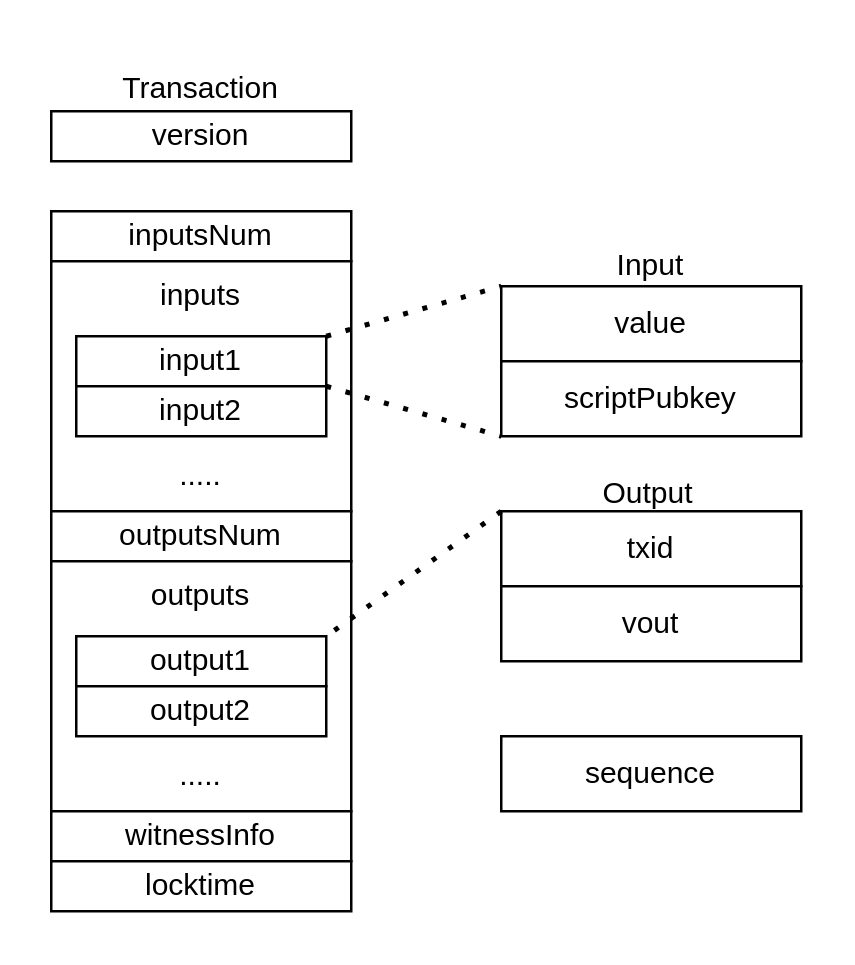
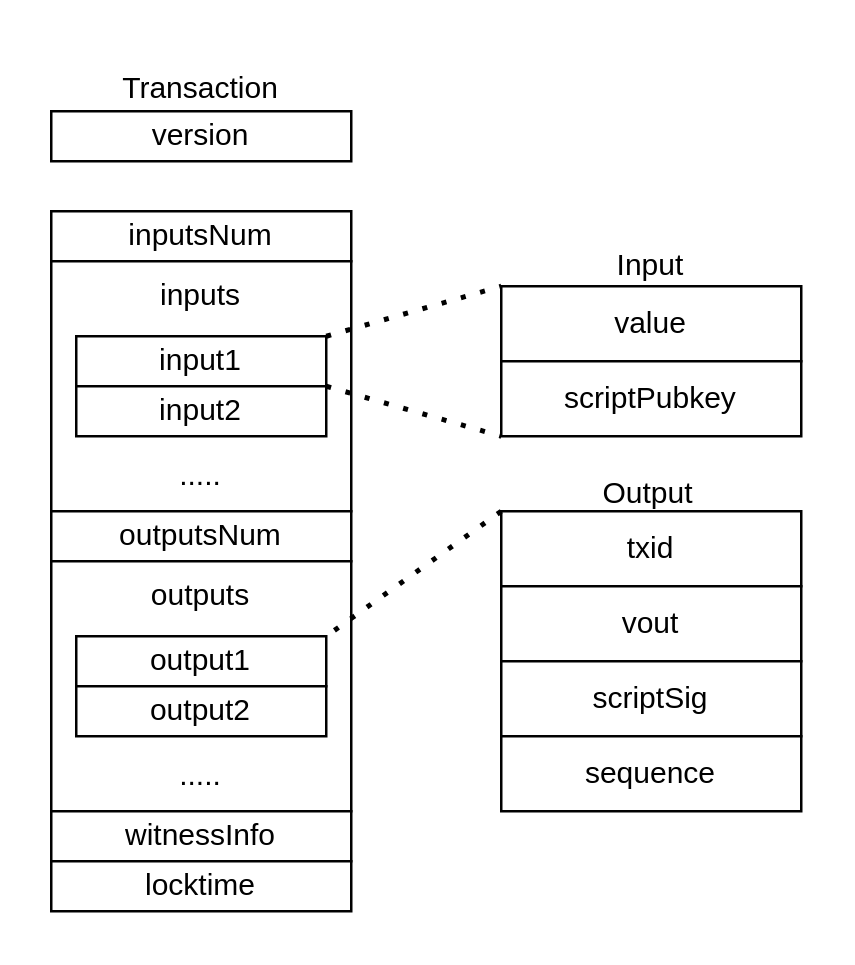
node "scriptSig": added
